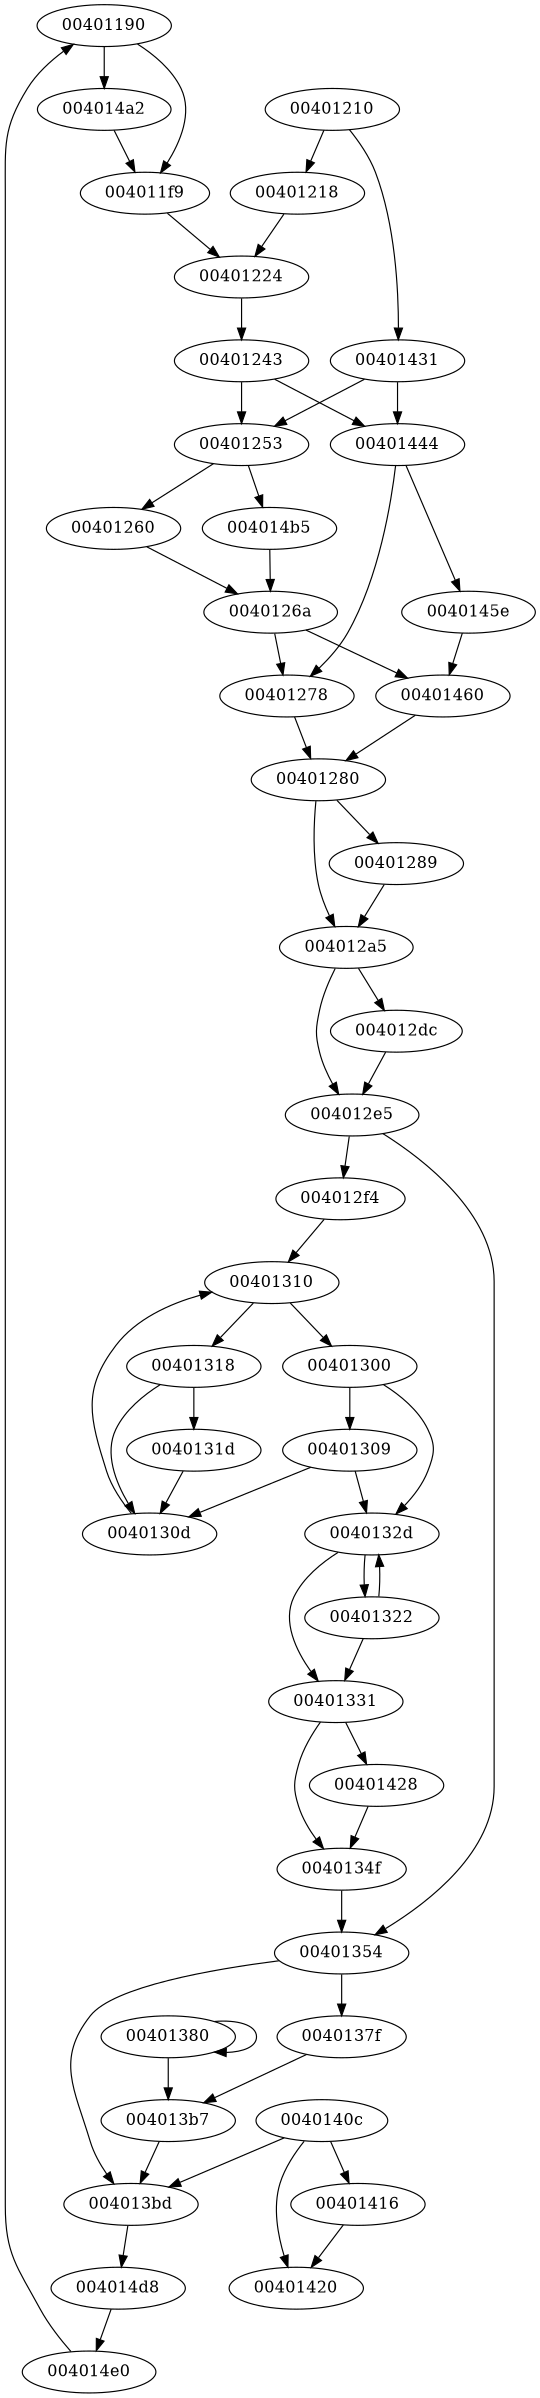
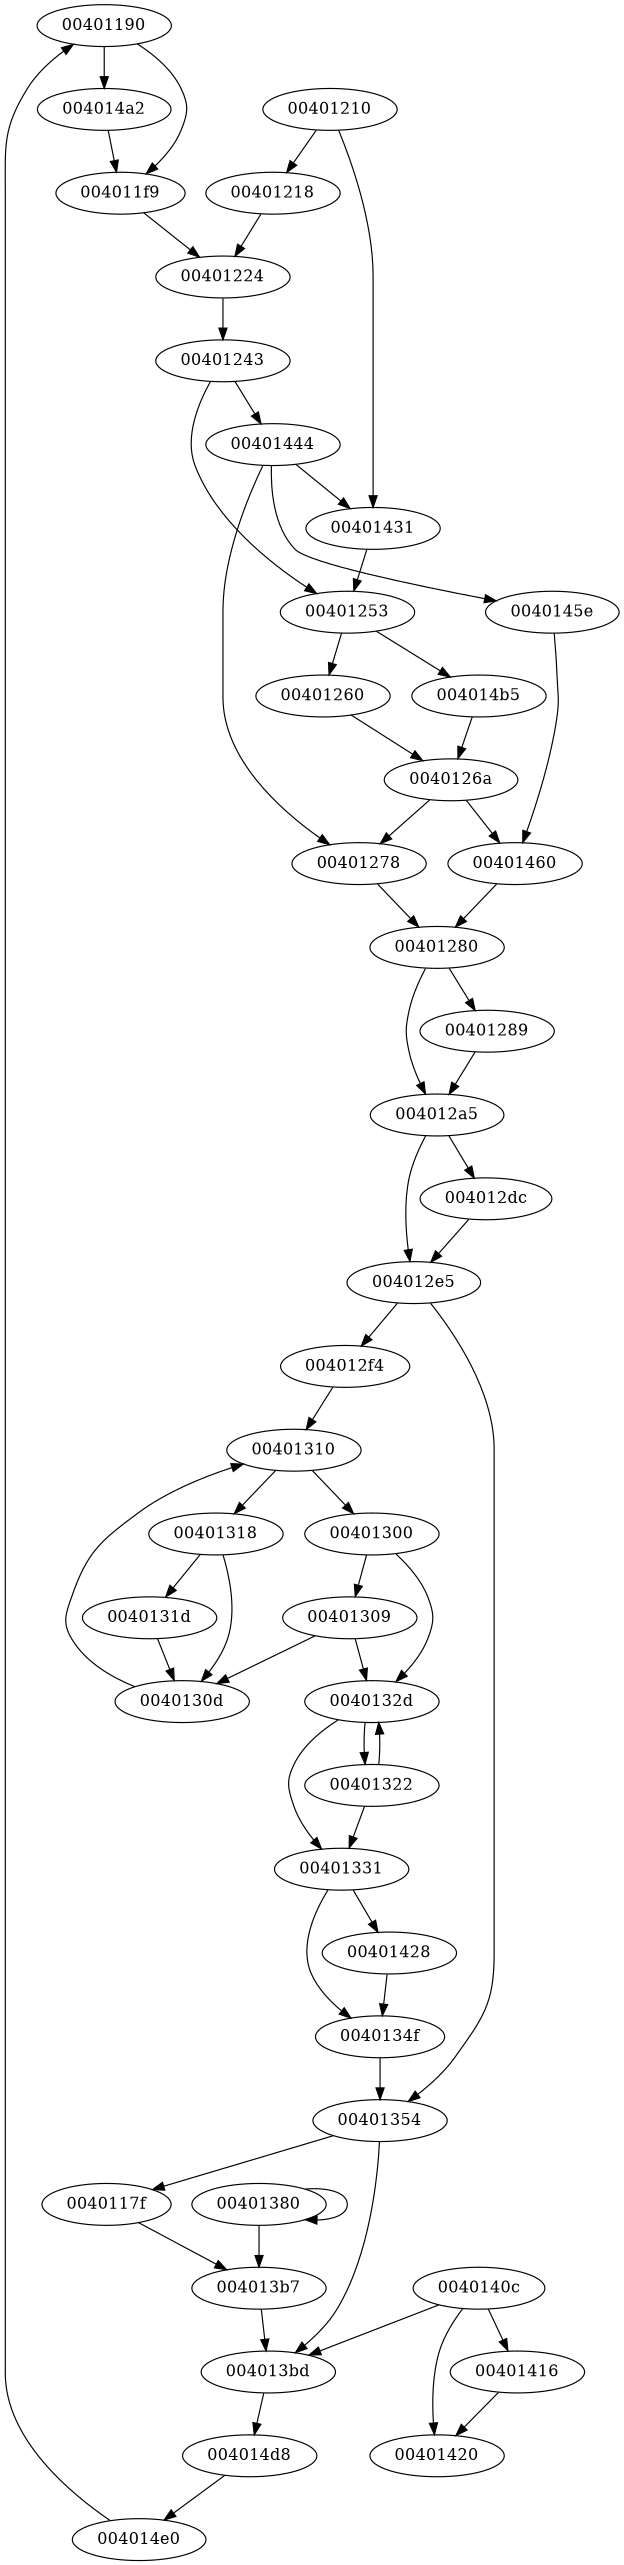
edge "00401431" -> "00401444": reversed
node "0040137f": label "0040137f" -> "0040117f"
